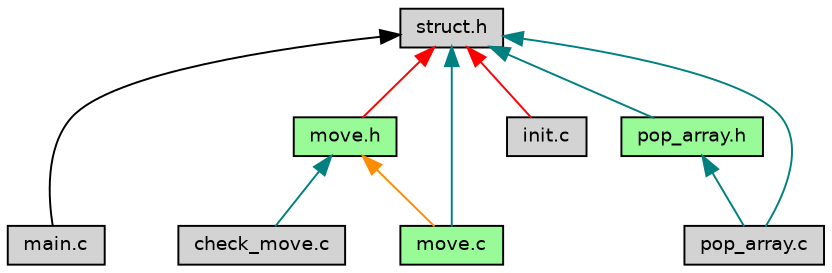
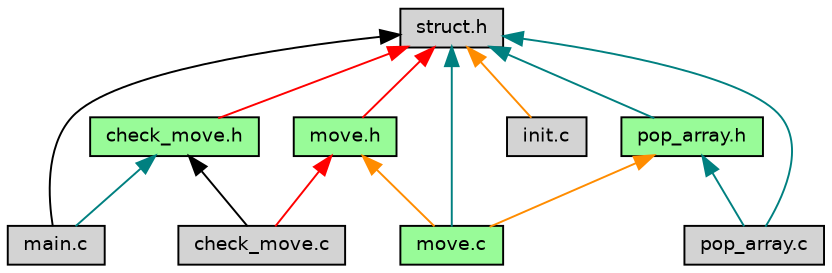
edge "init.c" -> "struct.h": color red -> darkorange
node "check_move.h": added
edge "move.c" -> "pop_array.h": added
edge "check_move.c" -> "move.h": color teal -> red
